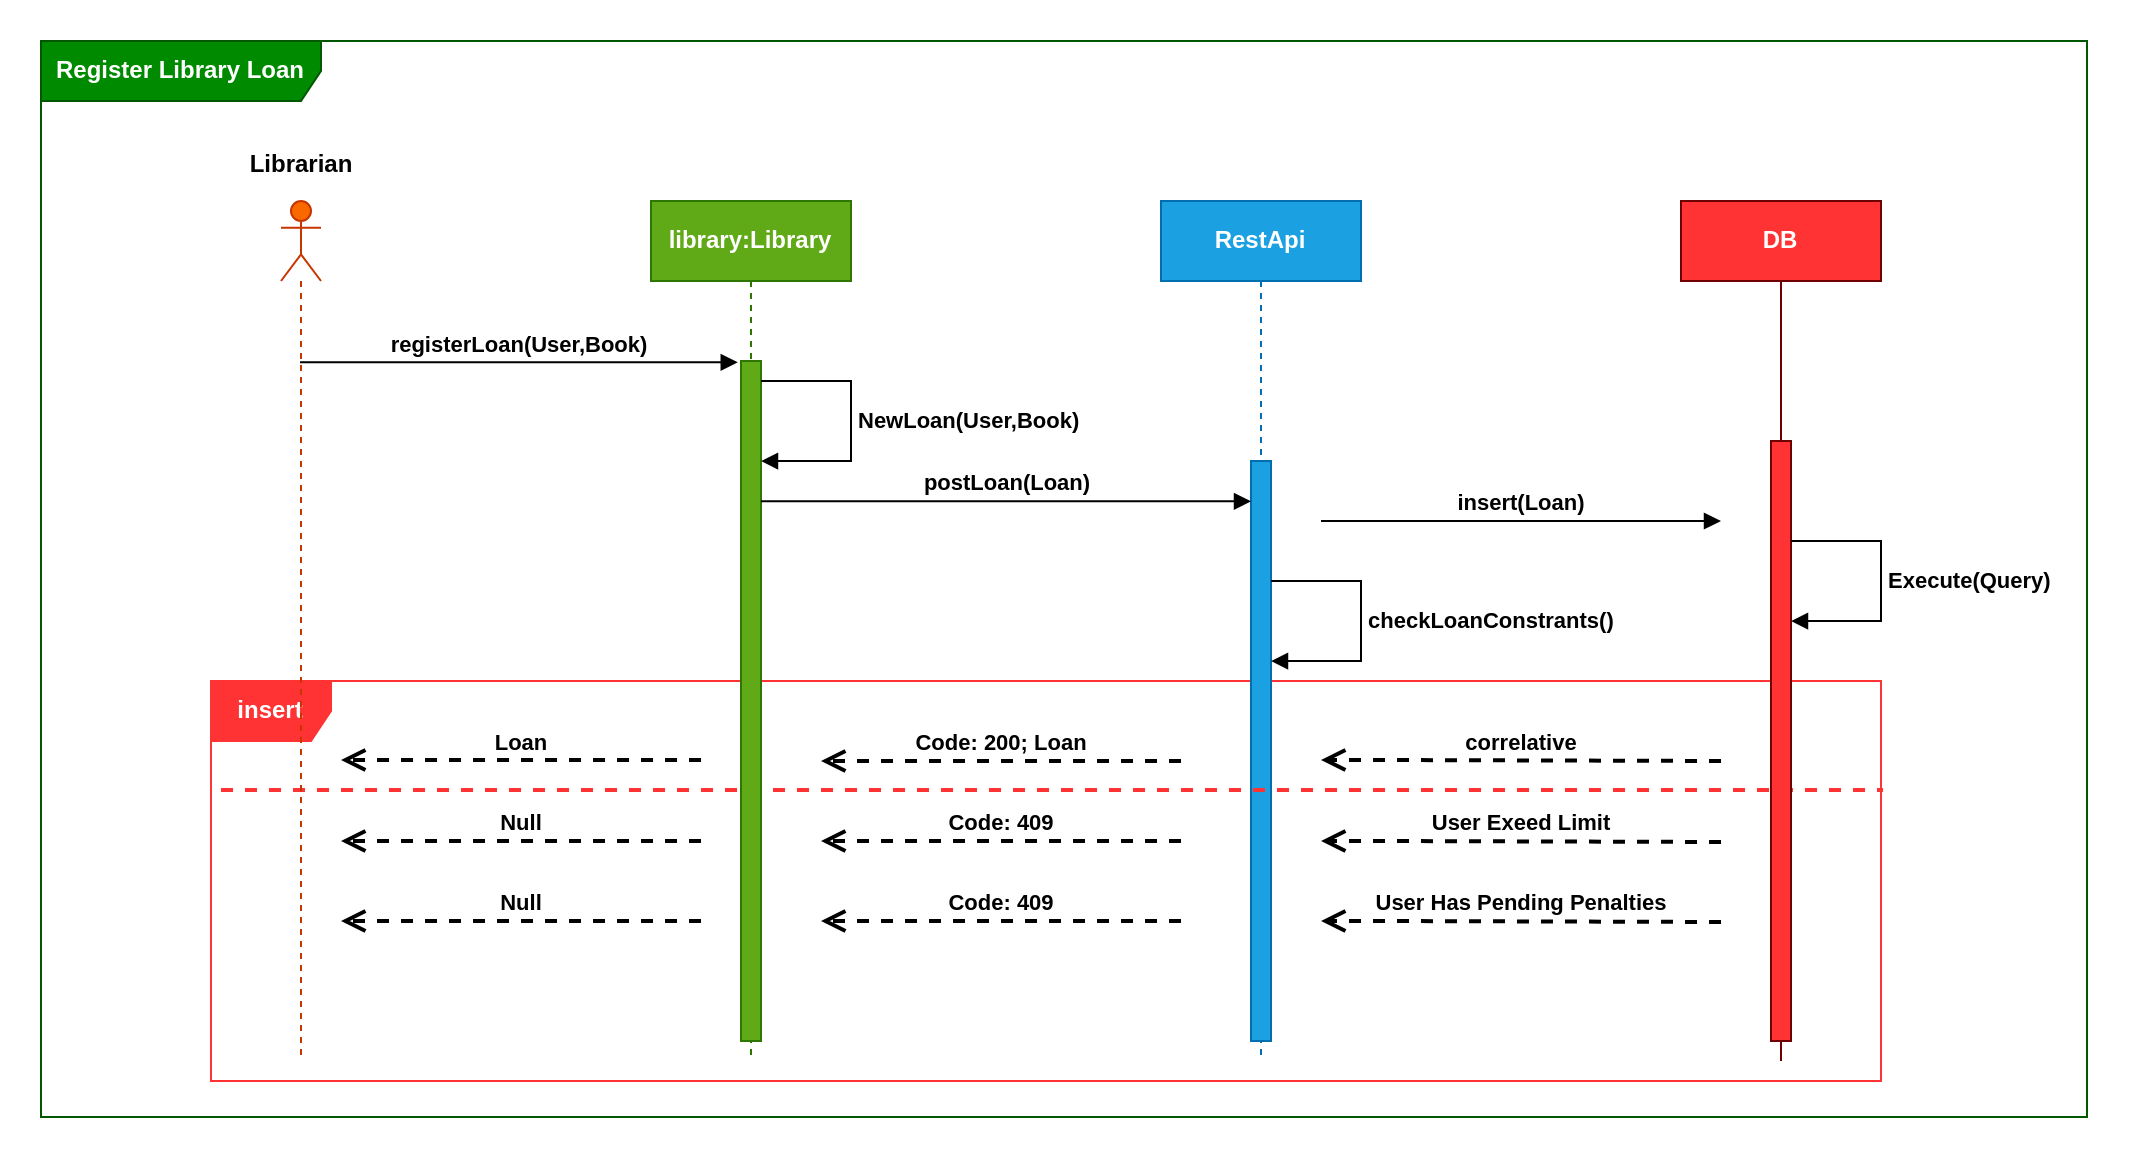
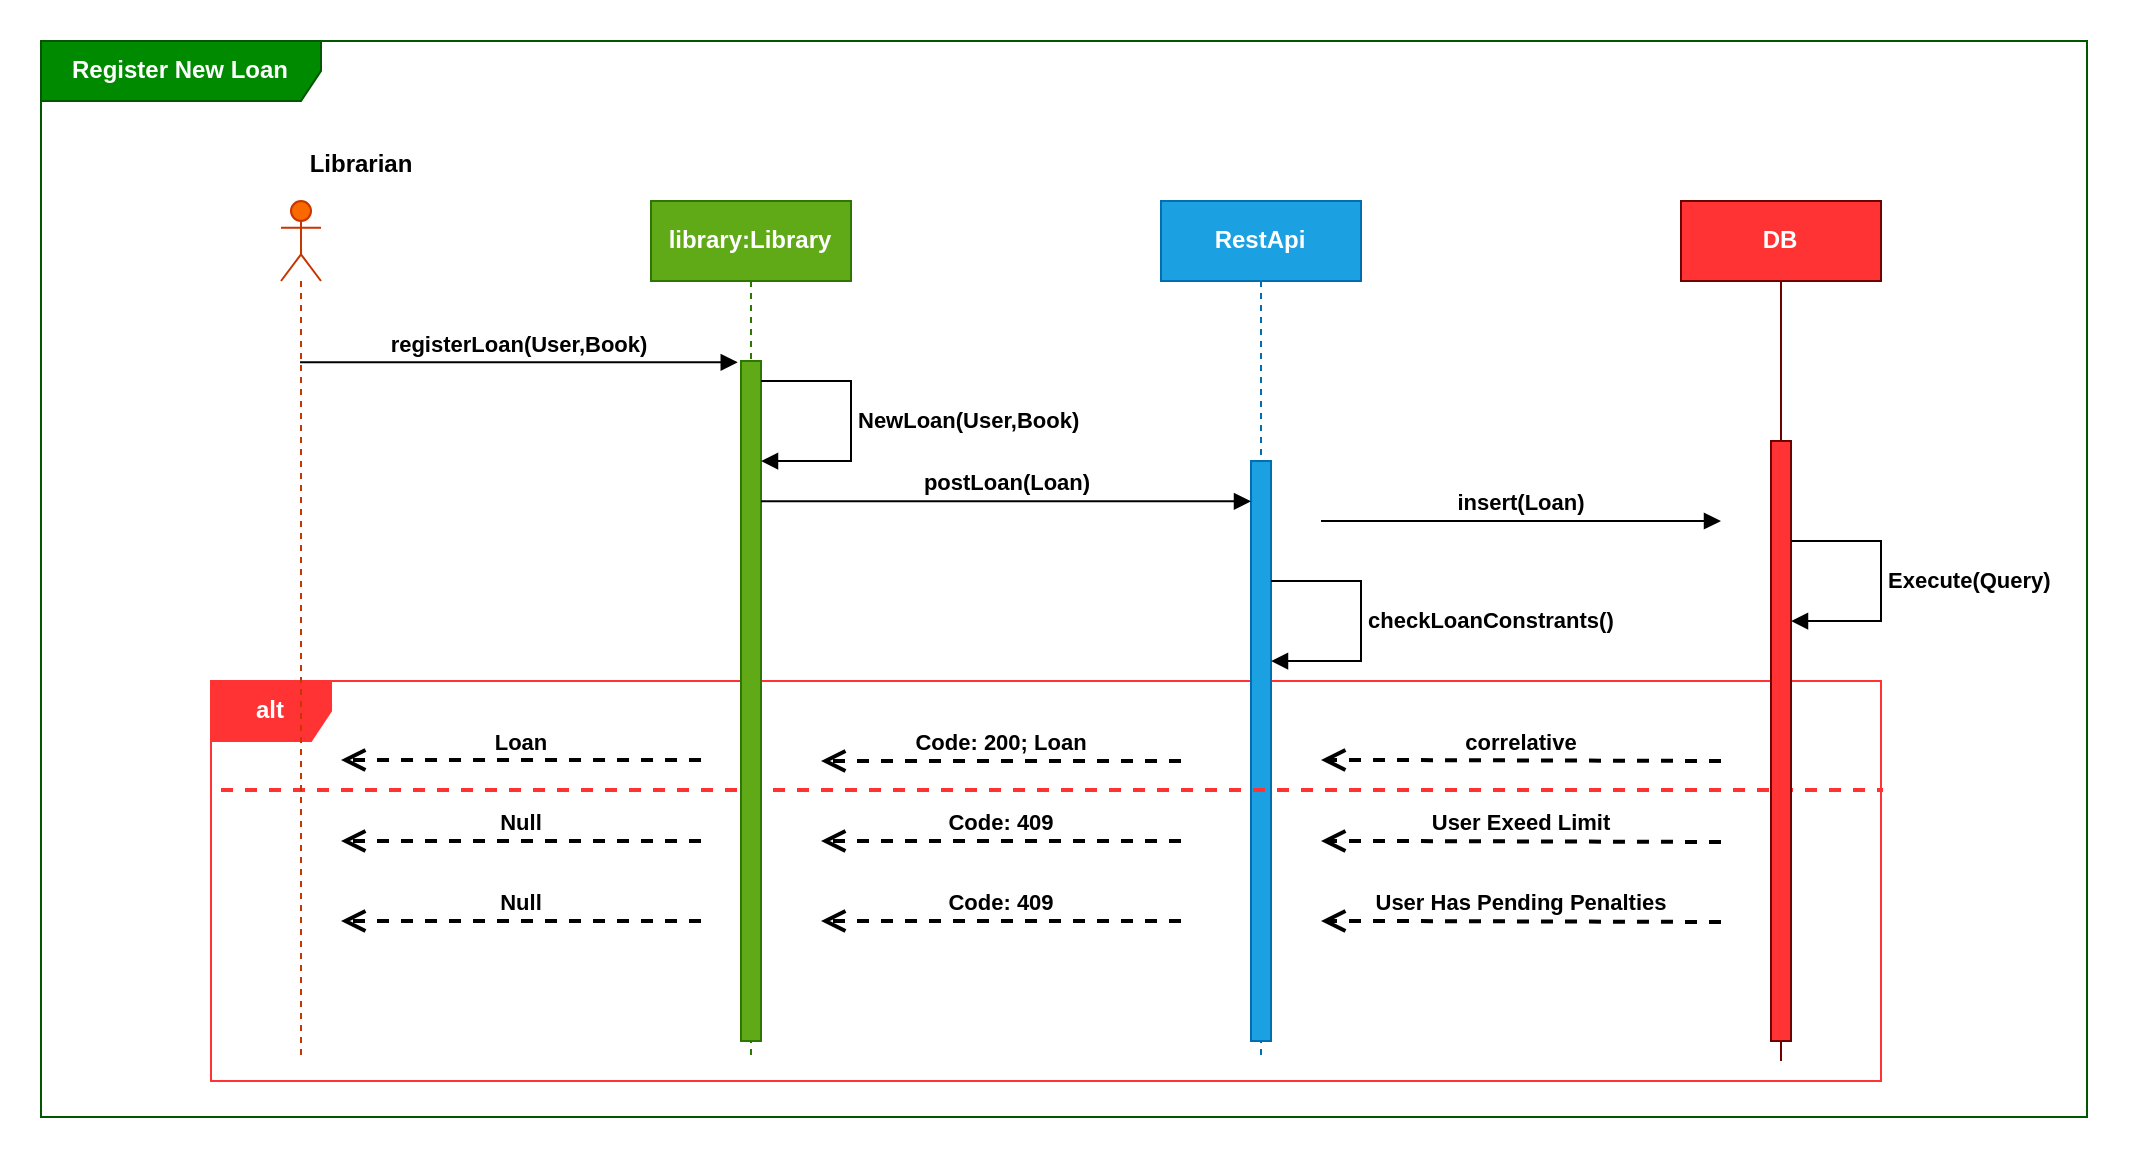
node "Register Library Loan": label "Register Library Loan" -> "Register New Loan"
node "Librarian": moved (301, 165) -> (361, 165)
node "insert": label "insert" -> "alt"
